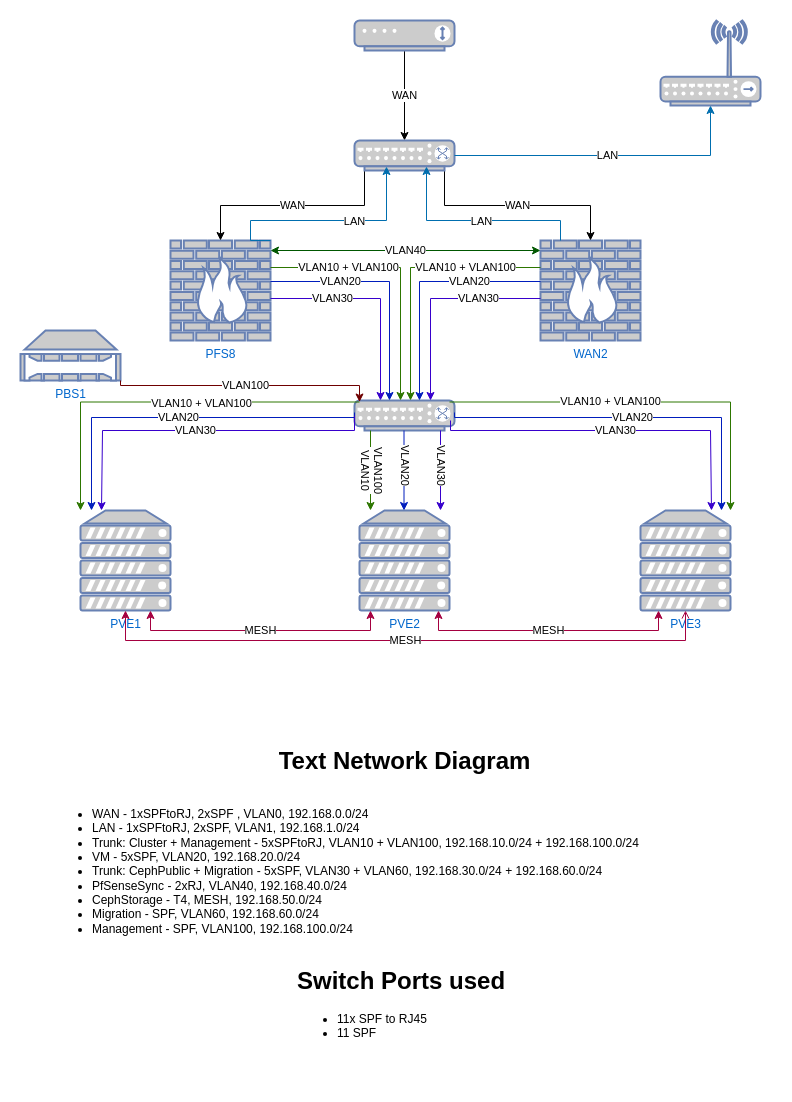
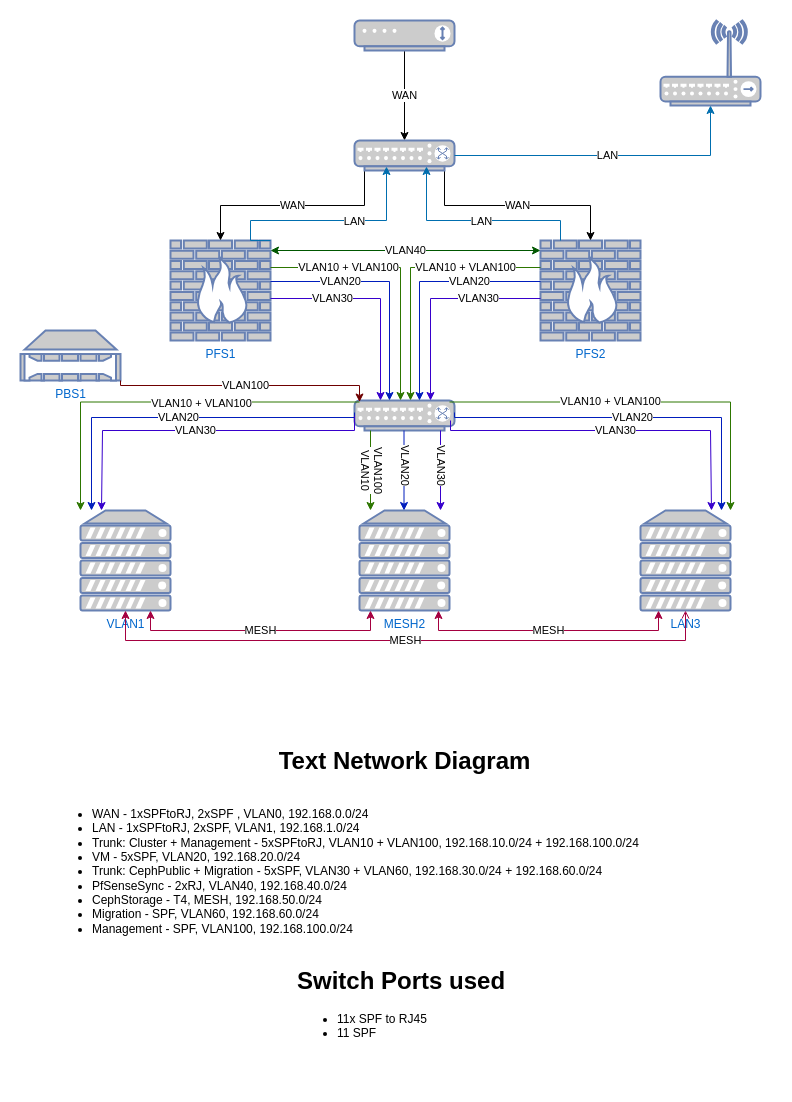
node "PFS8": label "PFS8" -> "PFS1"
node "WAN2": label "WAN2" -> "PFS2"
node "PVE1": label "PVE1" -> "VLAN1"
node "PVE2": label "PVE2" -> "MESH2"
node "PVE3": label "PVE3" -> "LAN3"
